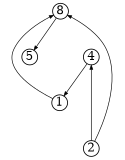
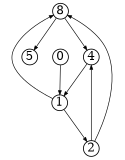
edge "8" -> "4": added
node "0": added
edge "1" -> "2": added
